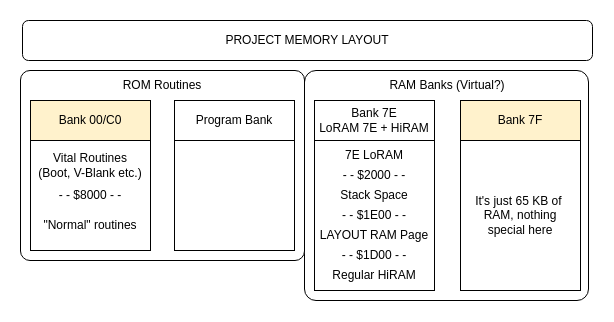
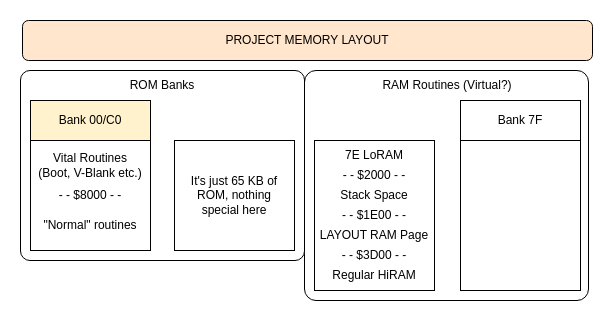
node "PROJECT MEMORY LAYOUT": fillcolor #ffffff -> #ffe6cc
node "ROM Routines": label "ROM Routines" -> "ROM Banks"
node "RAM Banks (Virtual?)": label "RAM Banks (Virtual?)" -> "RAM Routines (Virtual?)"
node "Program Bank": removed
node "Bank 7E LoRAM 7E + HiRAM": removed
node "Bank 7F": fillcolor #fff2cc -> #ffffff
node "It's just 65 KB of ROM, nothing special here": added
node "It's just 65 KB of RAM, nothing special here": removed
node "- - $1D00 - -": label "- - $1D00 - -" -> "- - $3D00 - -"
